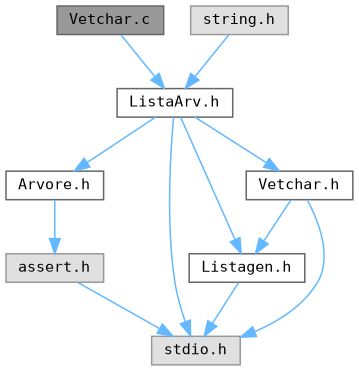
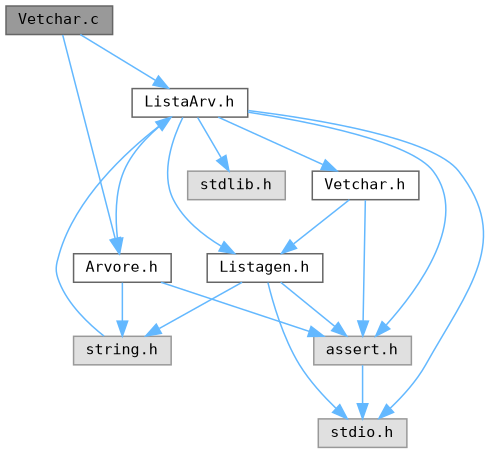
edge "Vetchar.c" -> "Arvore.h": added
edge "ListaArv.h" -> "assert.h": added
node "stdlib.h": added
edge "Vetchar.h" -> "stdio.h": now "Vetchar.h" -> "assert.h"
edge "Arvore.h" -> "string.h": added
edge "Listagen.h" -> "assert.h": added
edge "Listagen.h" -> "string.h": added
